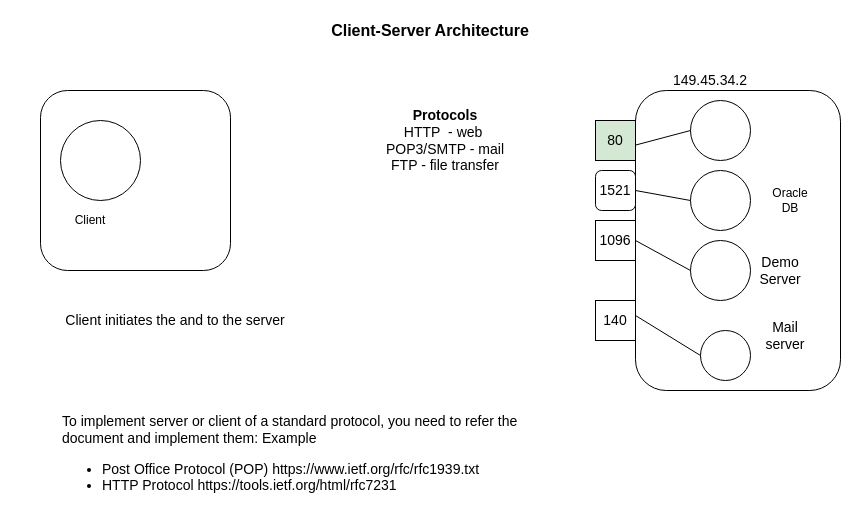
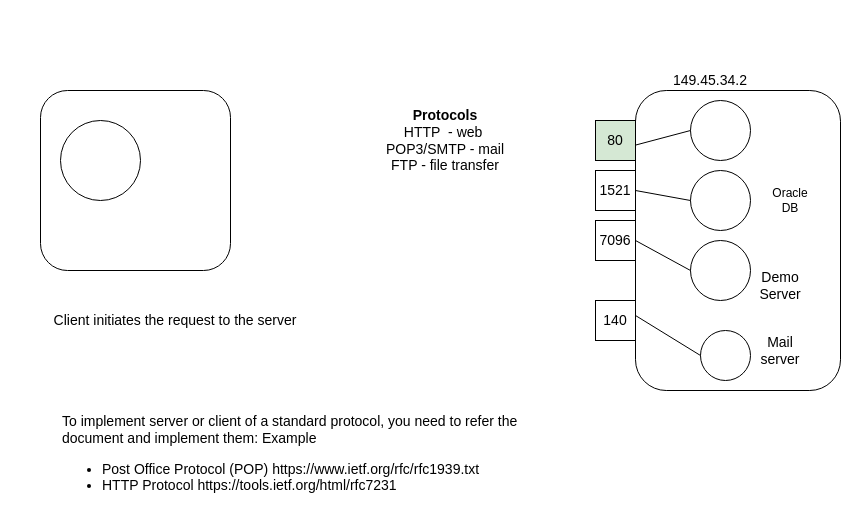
node "Client-Server Architecture": removed
node "1521": shape rounded rectangle -> rectangle
node "Client": removed
node "1096": label "1096" -> "7096"
node "Demo Server": moved (781, 271) -> (781, 286)
node "Client initiates the and to the server": label "Client initiates the and to the server" -> "Client initiates the request to the server"
node "Mail server": moved (786, 336) -> (781, 351)
